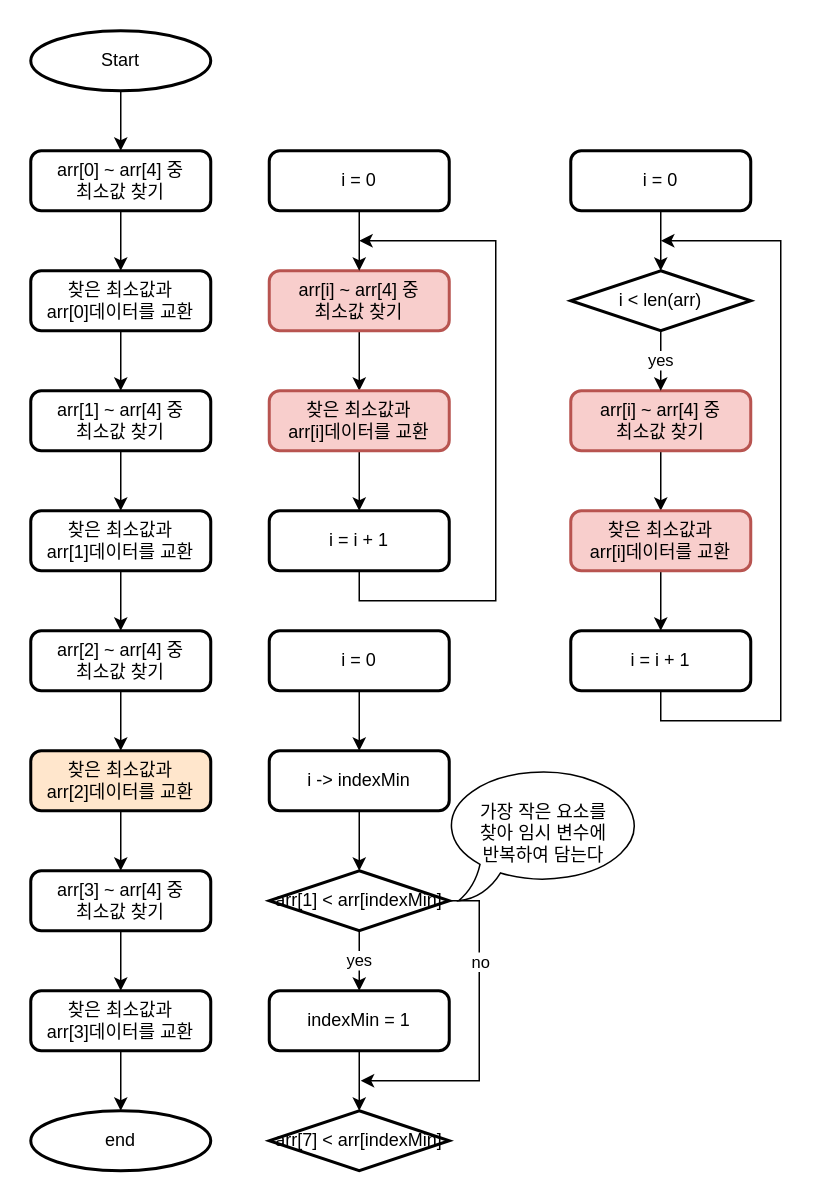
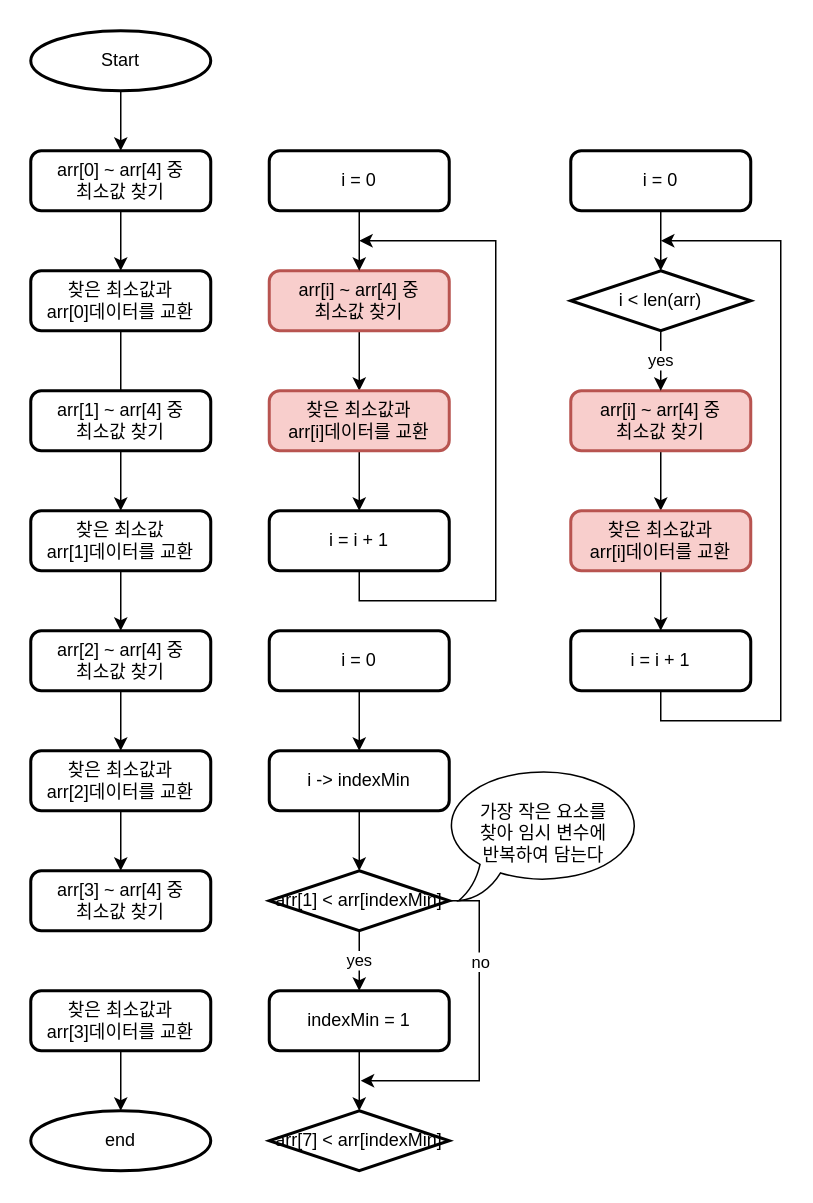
edge "찾은 최소값과 arr[0]데이터를 교환" -> "arr[1] ~ arr[4] 중 최소값 찾기": arrowhead classic -> none
node "찾은 최소값과 arr[1]데이터를 교환": label "찾은 최소값과 arr[1]데이터를 교환" -> "찾은 최소값 arr[1]데이터를 교환"
node "찾은 최소값과 arr[2]데이터를 교환": fillcolor #ffe6cc -> #ffffff
edge "arr[3] ~ arr[4] 중 최소값 찾기" -> "찾은 최소값과 arr[3]데이터를 교환": removed
